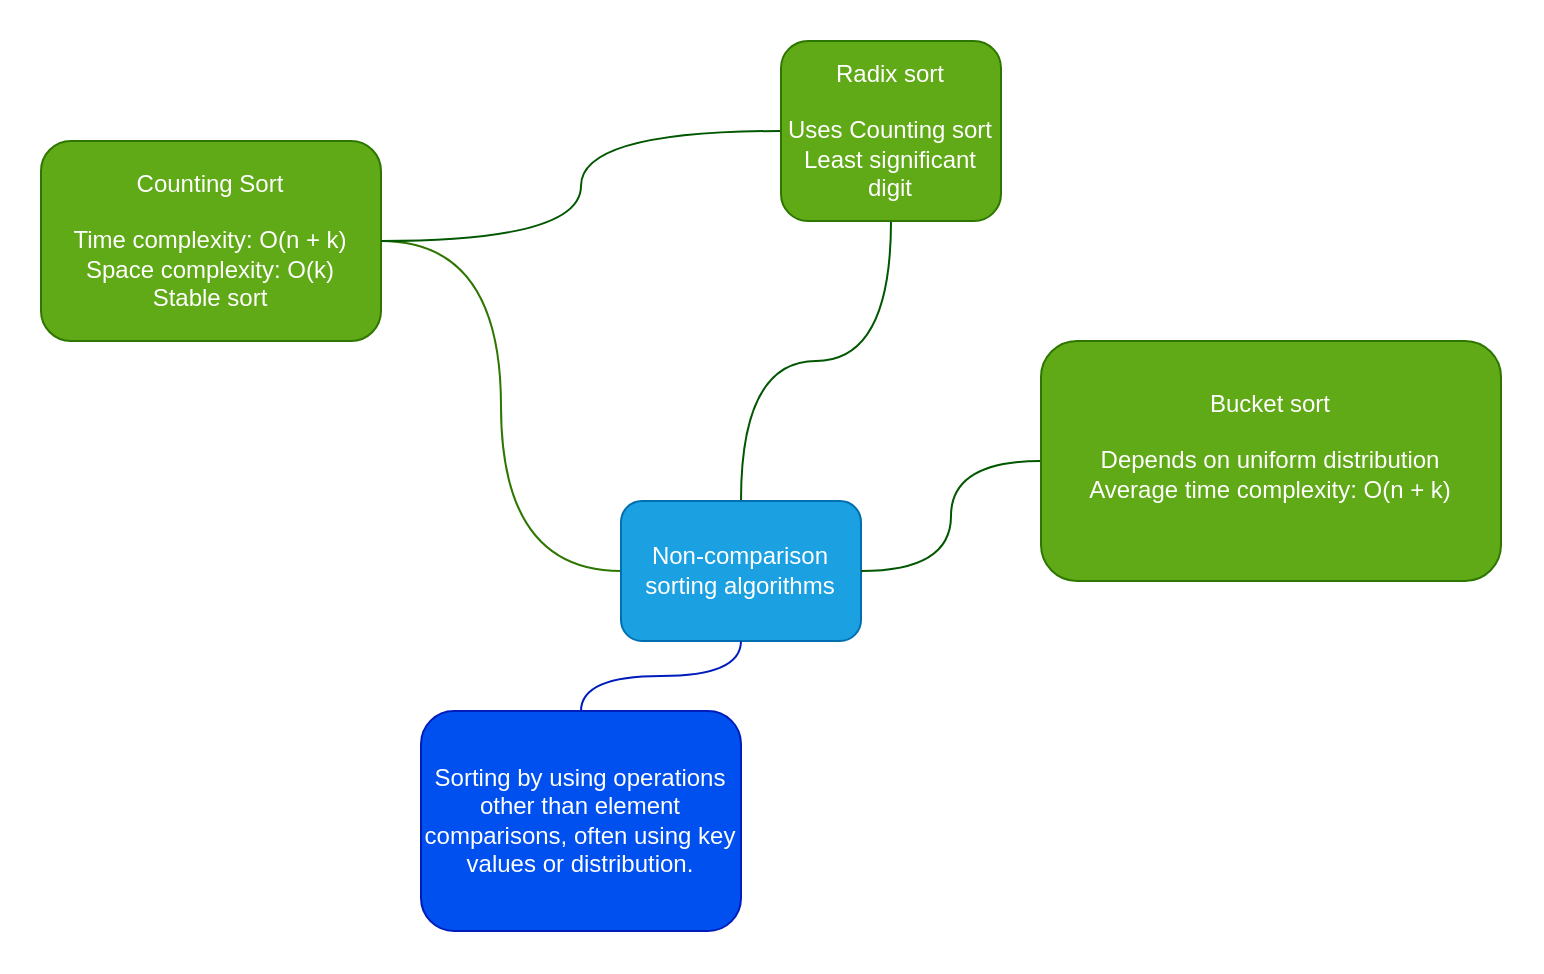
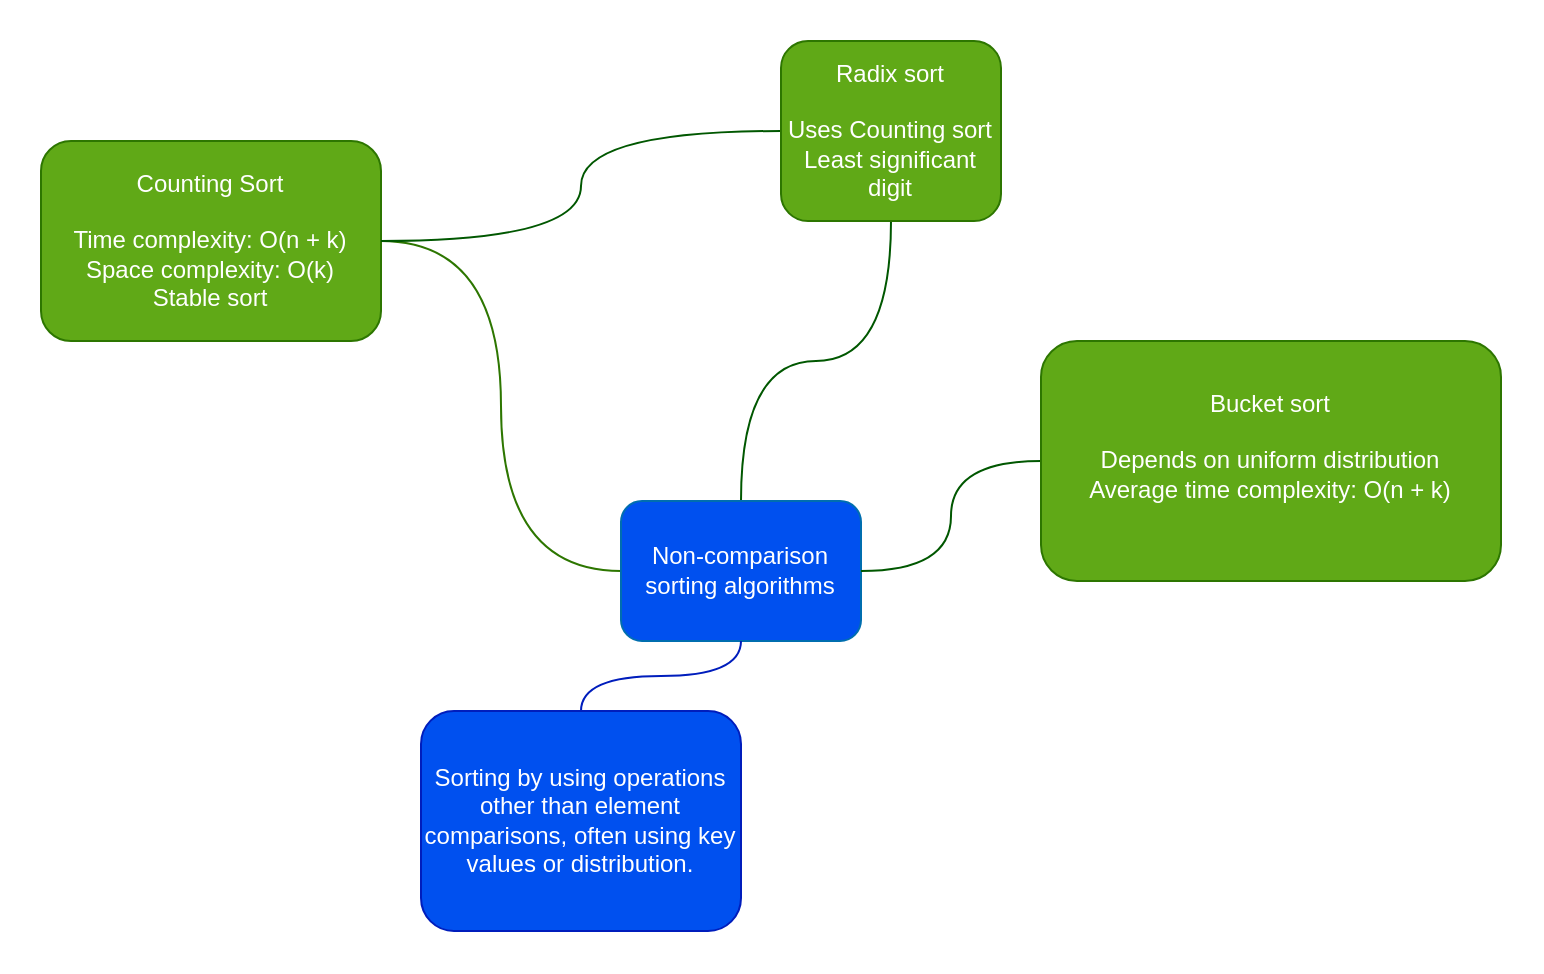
node "Non-comparison sorting algorithms": fillcolor #1ba1e2 -> #0050ef
